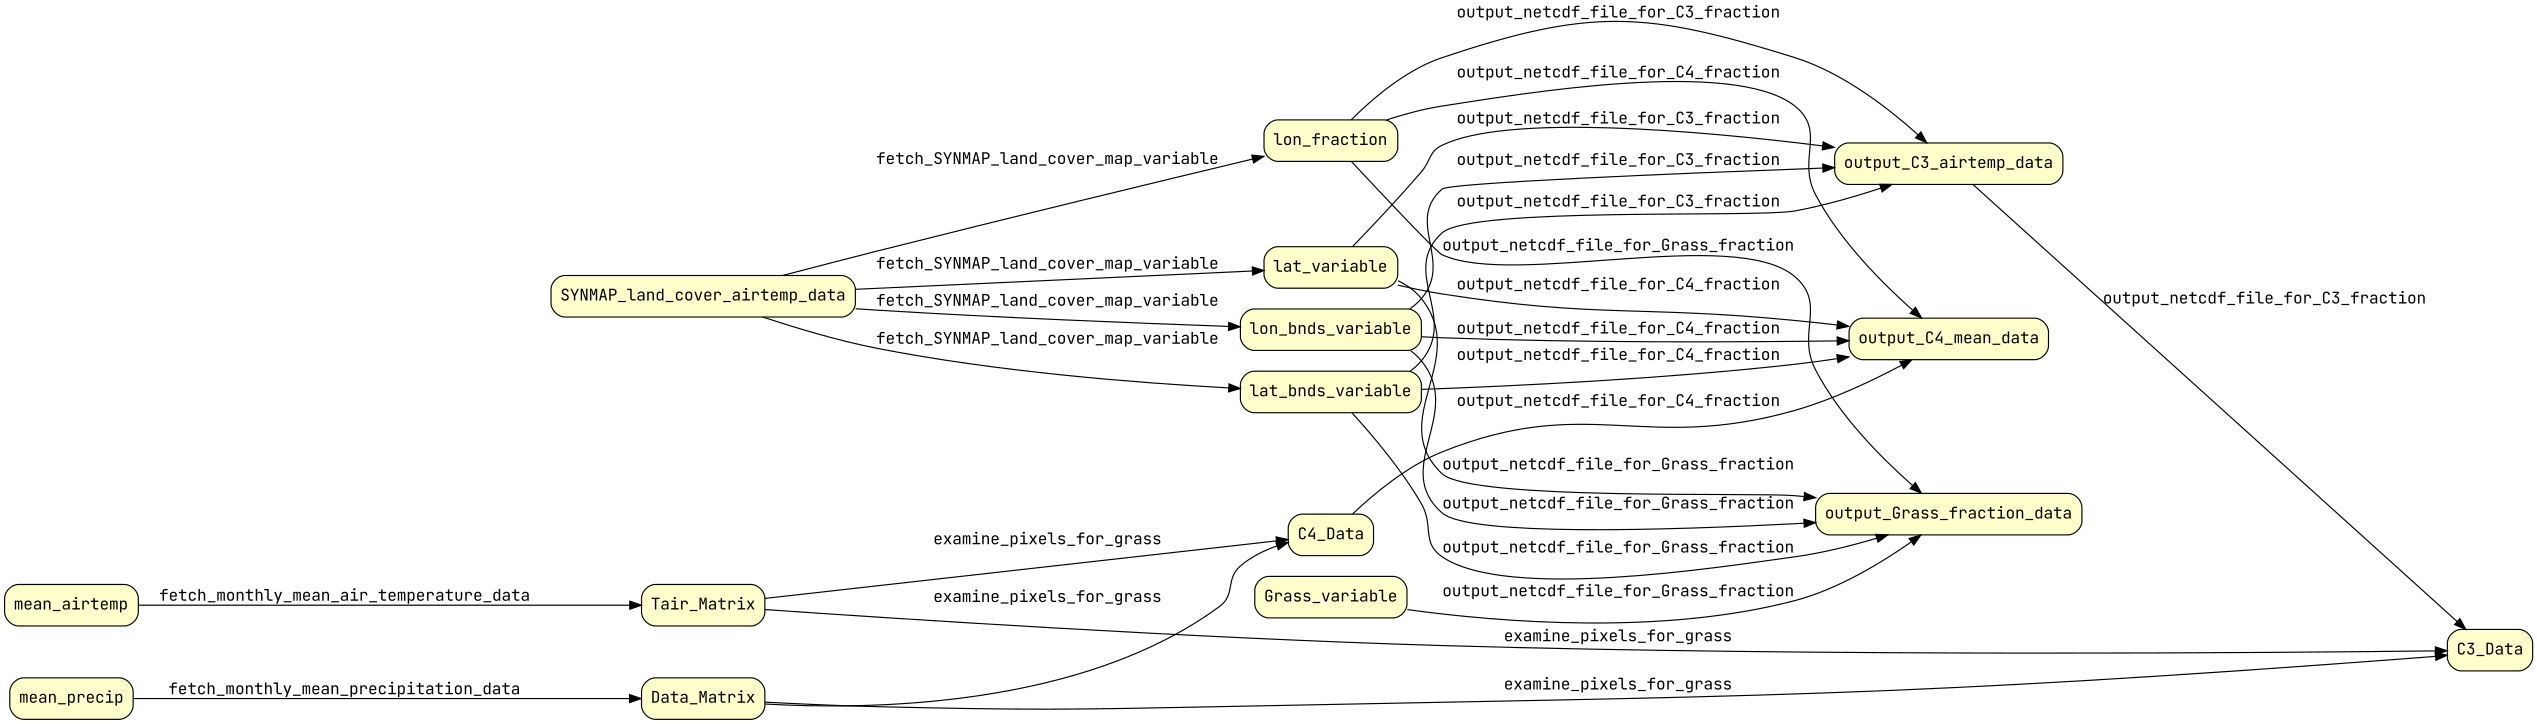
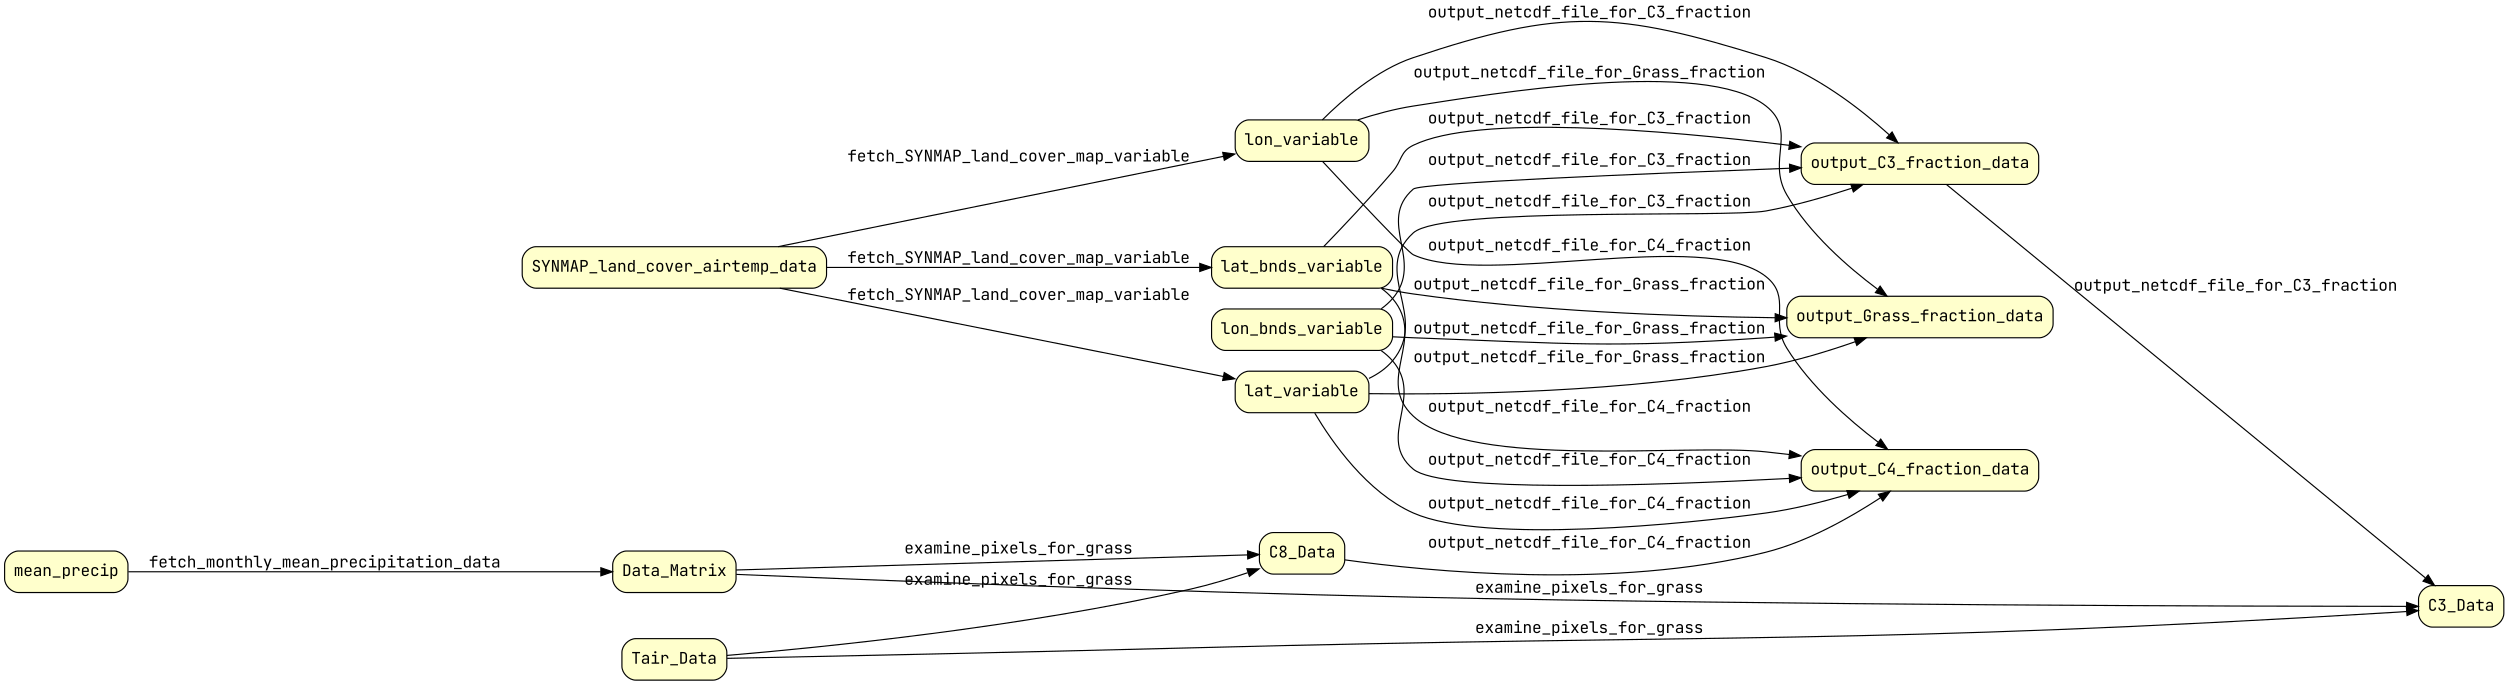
node "lon_fraction": label "lon_fraction" -> "lon_variable"
node "output_C3_airtemp_data": label "output_C3_airtemp_data" -> "output_C3_fraction_data"
edge "SYNMAP_land_cover_airtemp_data" -> "lon_bnds_variable": removed, label "fetch_SYNMAP_land_cover_map_variable"
node "output_C4_mean_data": label "output_C4_mean_data" -> "output_C4_fraction_data"
node "C4_Data": label "C4_Data" -> "C8_Data"
node "Grass_variable": removed
node "mean_airtemp": removed
node "Tair_Matrix": label "Tair_Matrix" -> "Tair_Data"
